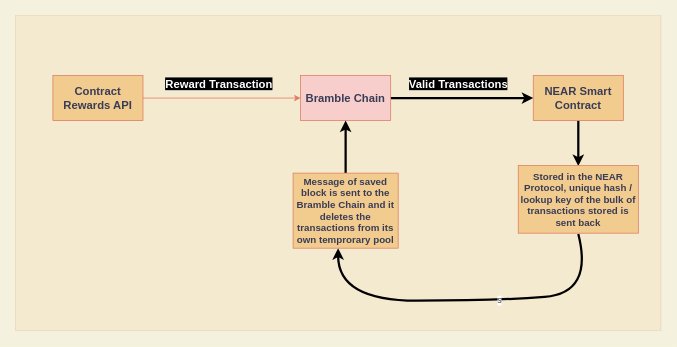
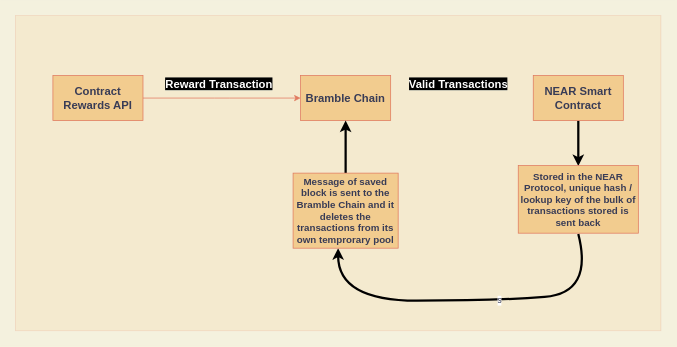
node "Bramble Chain": fillcolor #f8cecc -> #f2cc8f
edge "Bramble Chain" -> "NEAR Smart Contract": removed
